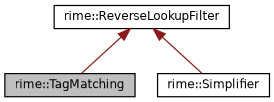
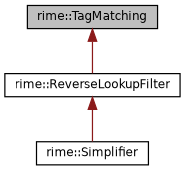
edge "rime::TagMatching" -> "rime::ReverseLookupFilter": reversed
